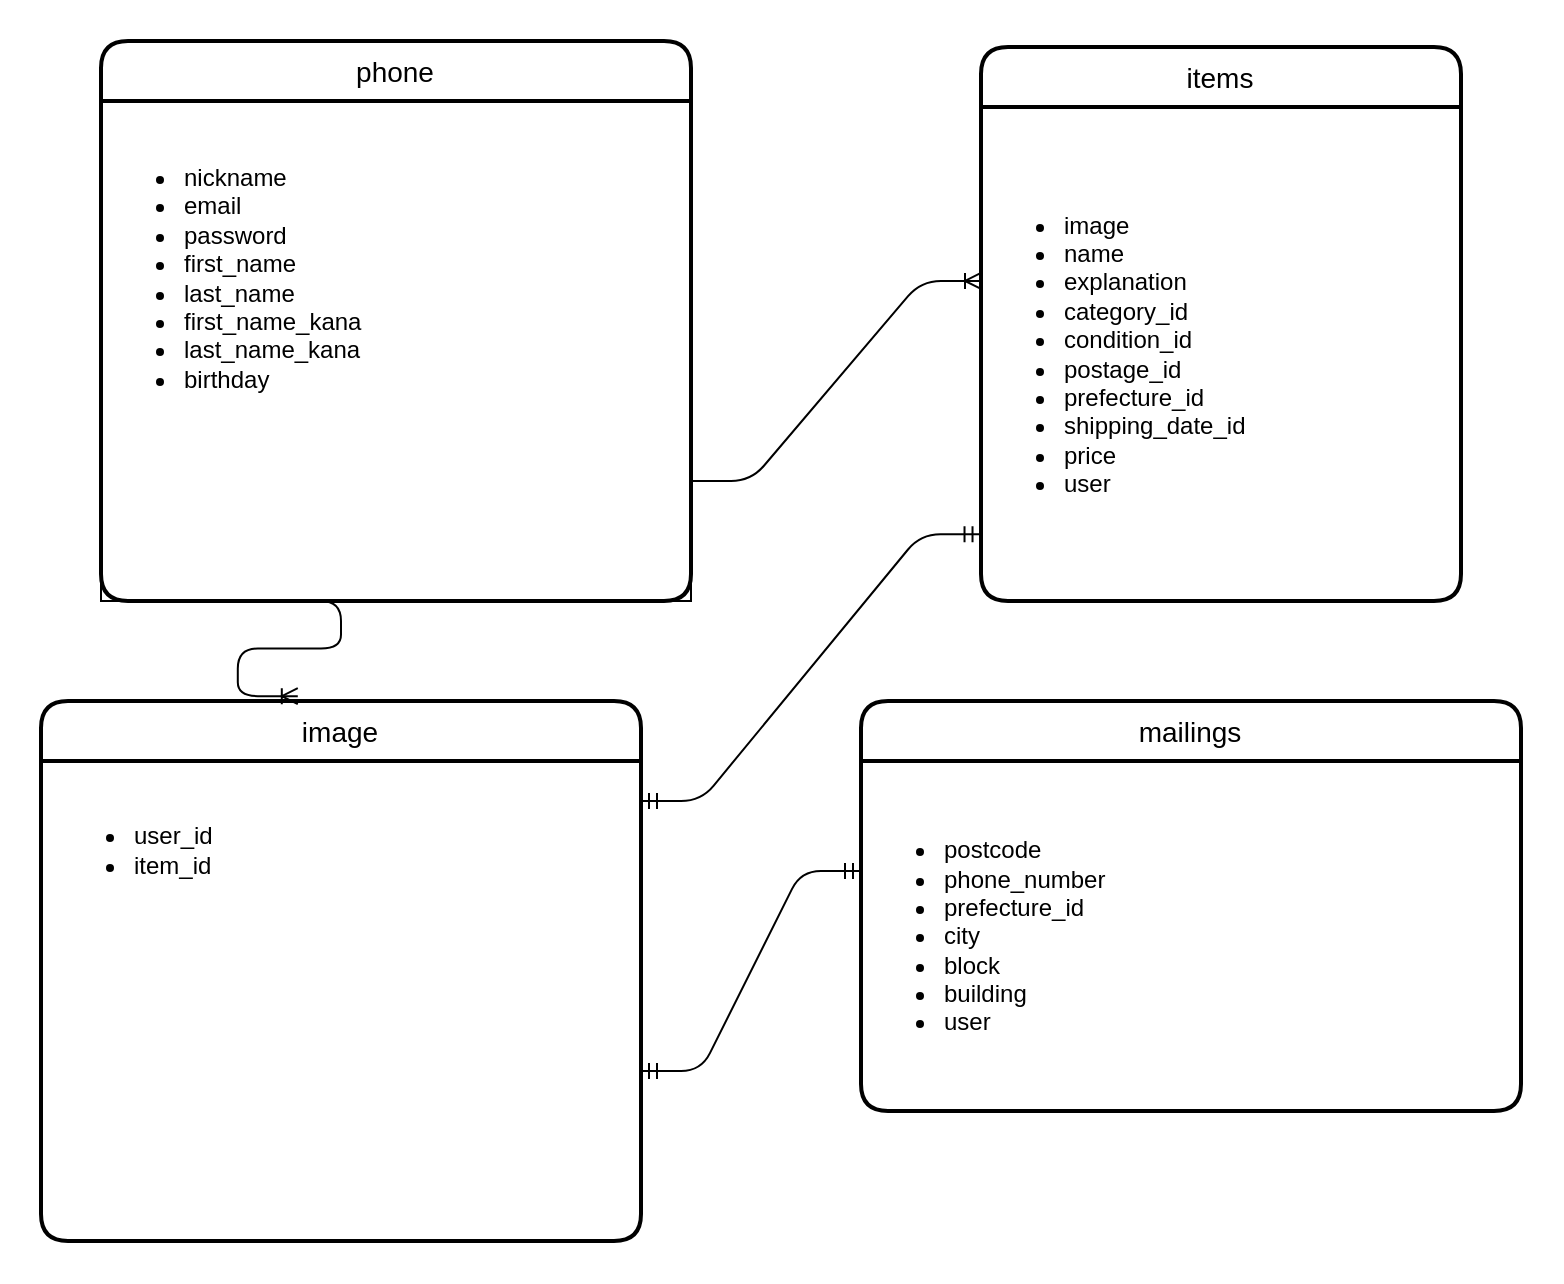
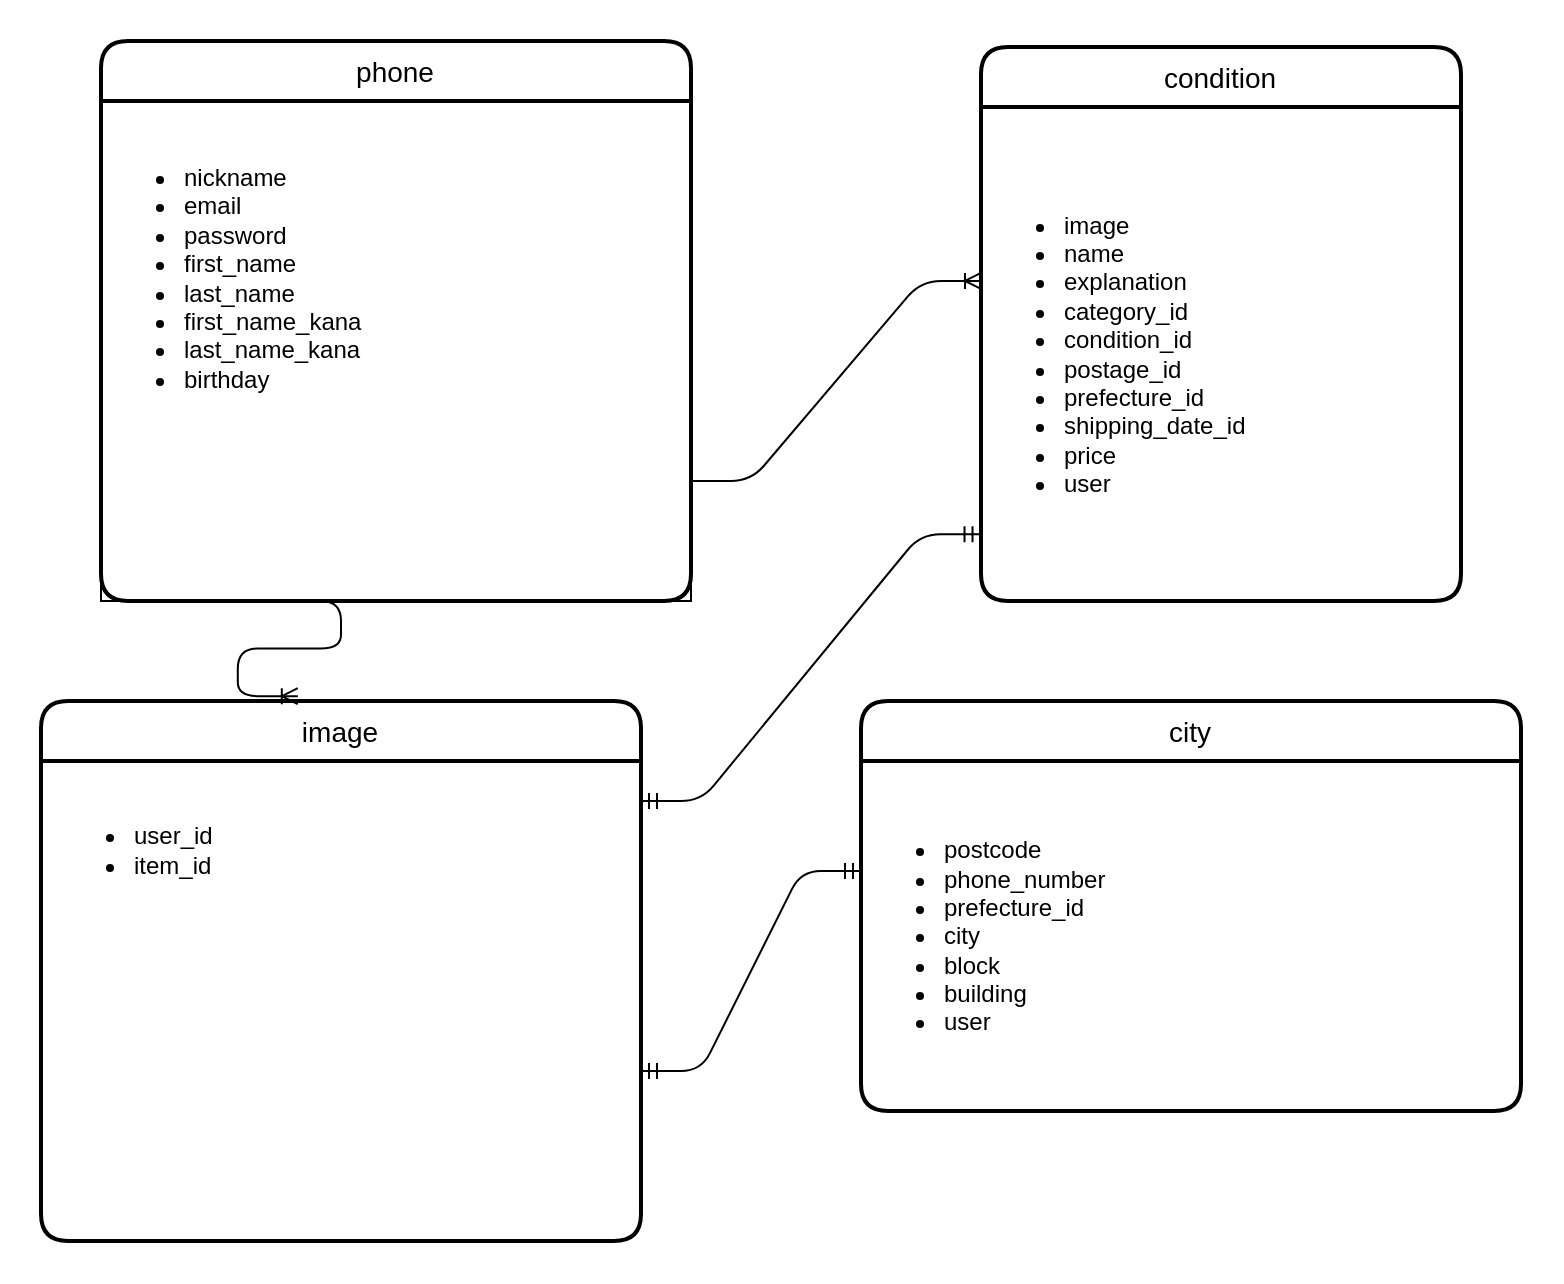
node "items": label "items" -> "condition"
node "mailings": label "mailings" -> "city"
